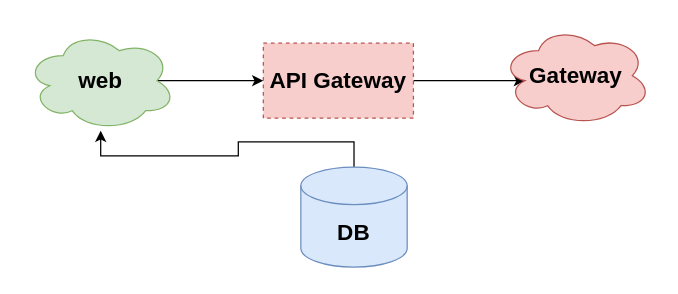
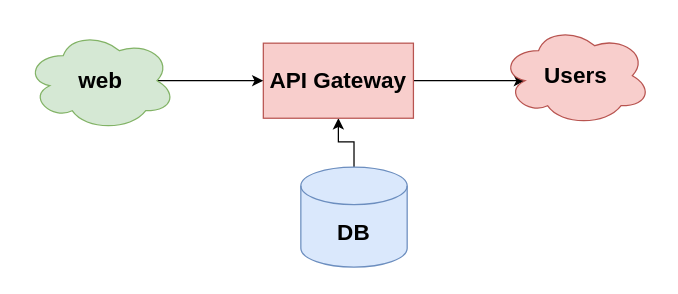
node "Gateway": label "Gateway" -> "Users"
node "API Gateway": style dashed -> solid
edge "DB" -> "web": now "DB" -> "API Gateway"
